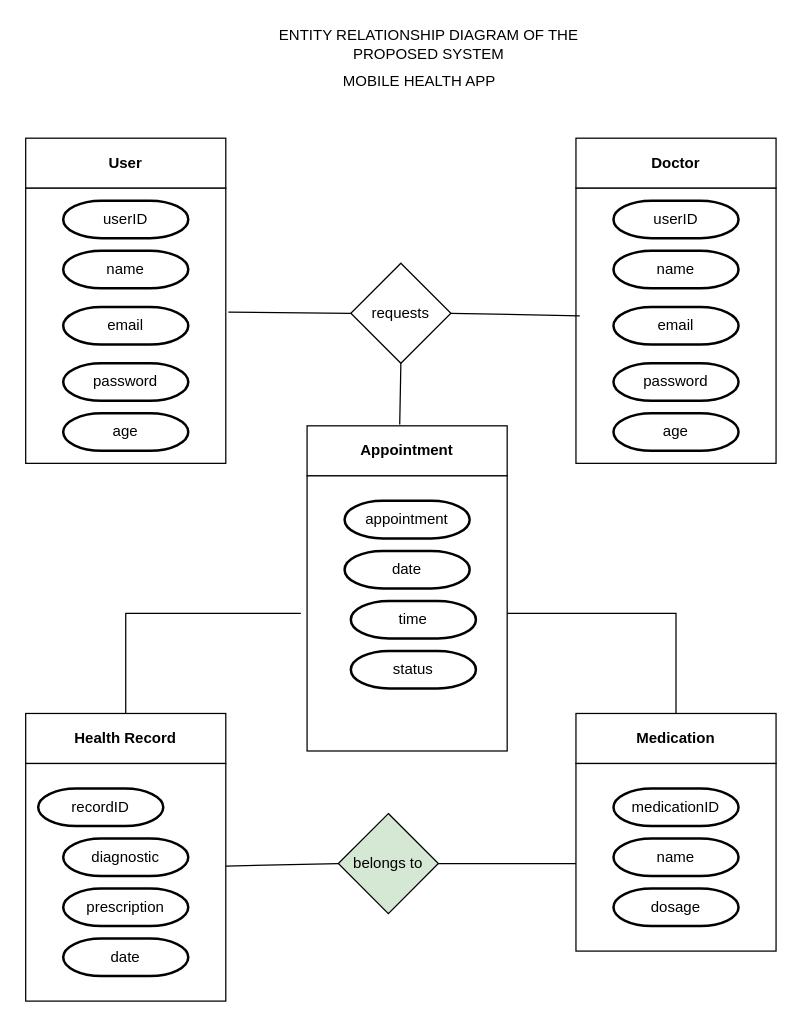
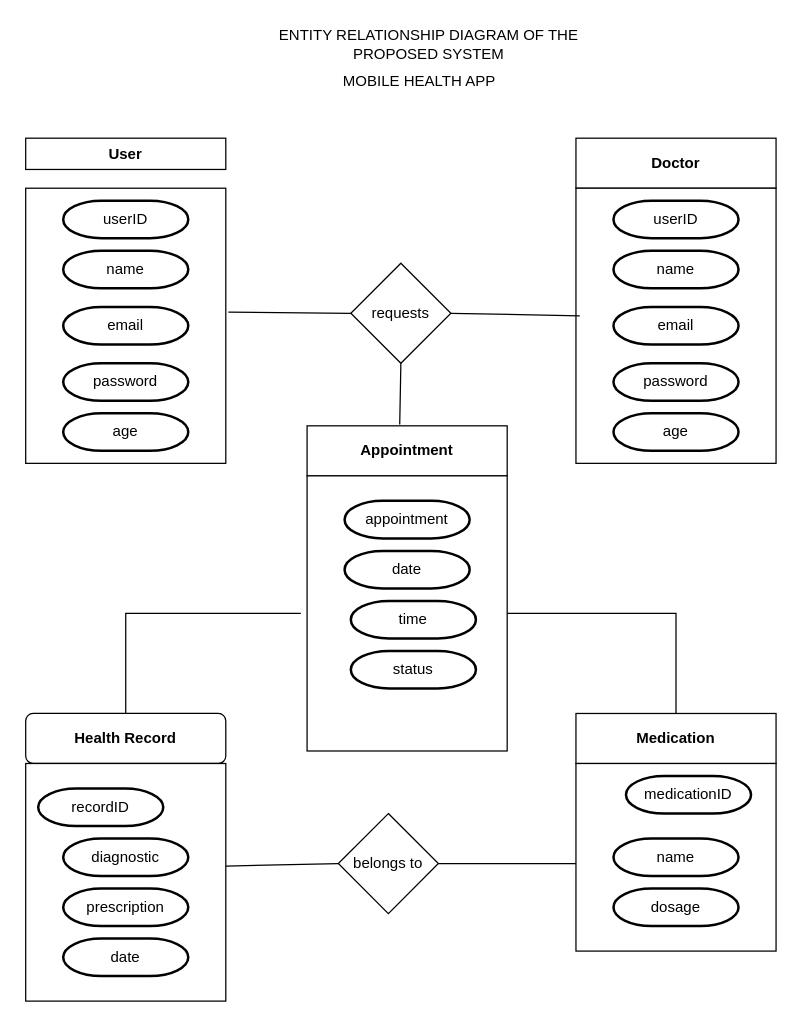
node "User": size 200x50 -> 200x31
node "Health Record": shape rectangle -> rounded rectangle
node "medicationID": moved (676, 807) -> (688, 794)
node "belongs to": fillcolor #d5e8d4 -> #ffffff
